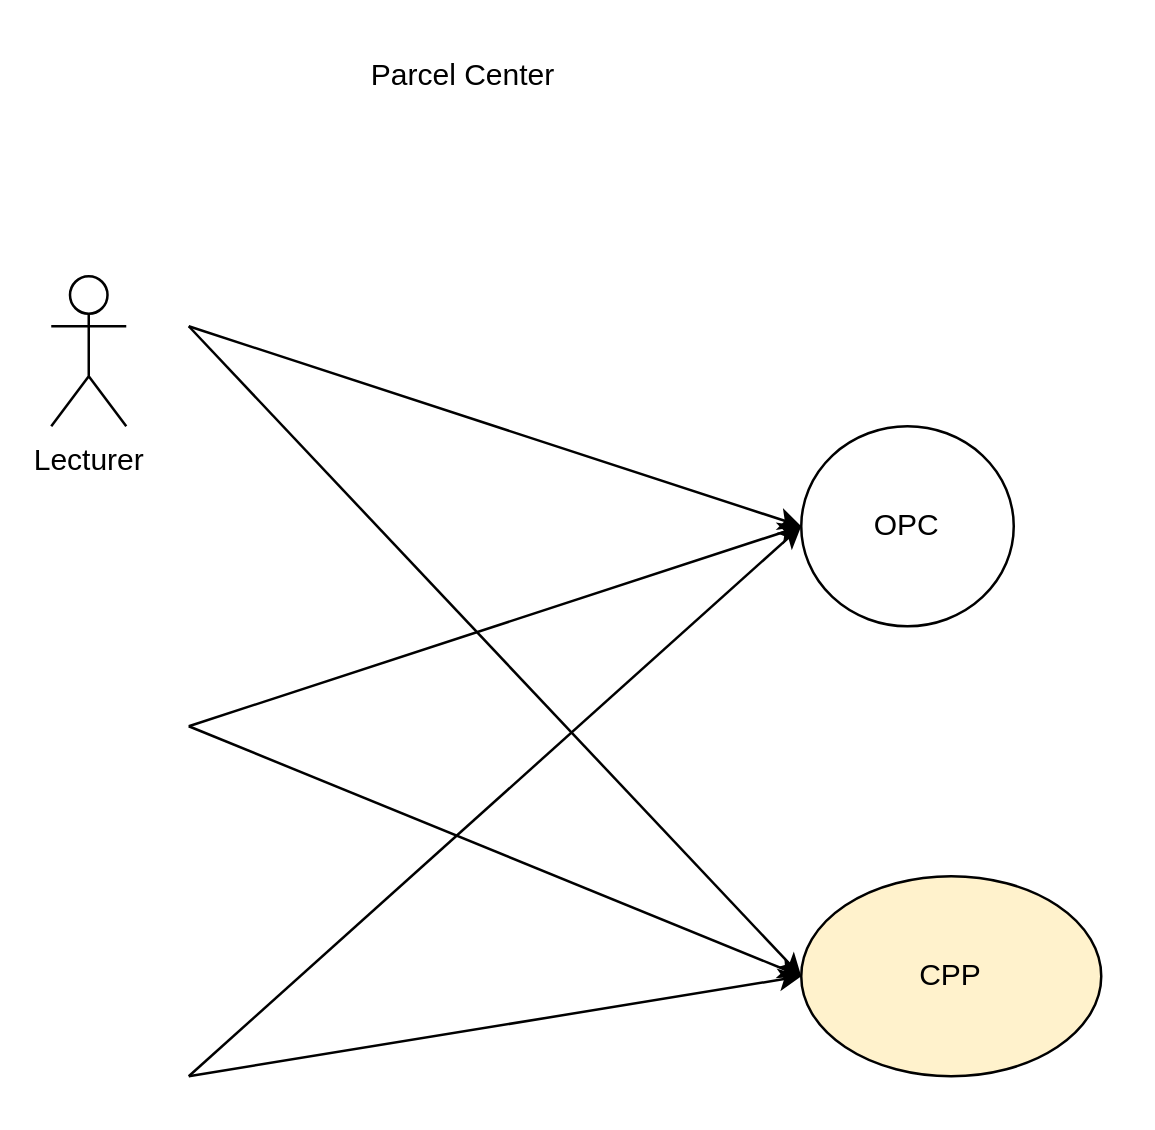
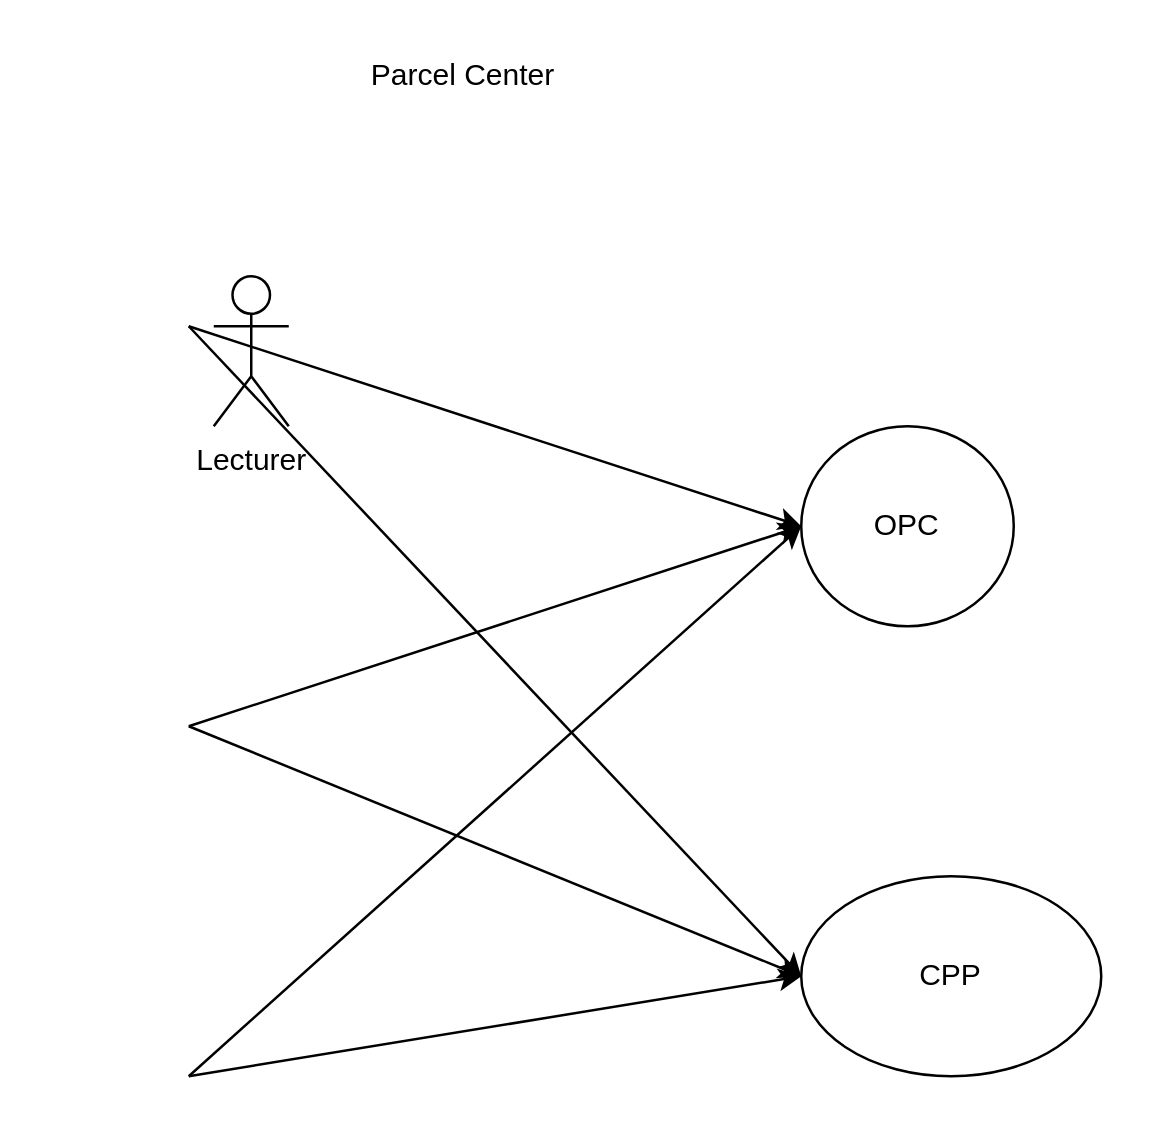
node "Lecturer": moved (89, 351) -> (251, 351)
node "CPP": fillcolor #fff2cc -> #ffffff
